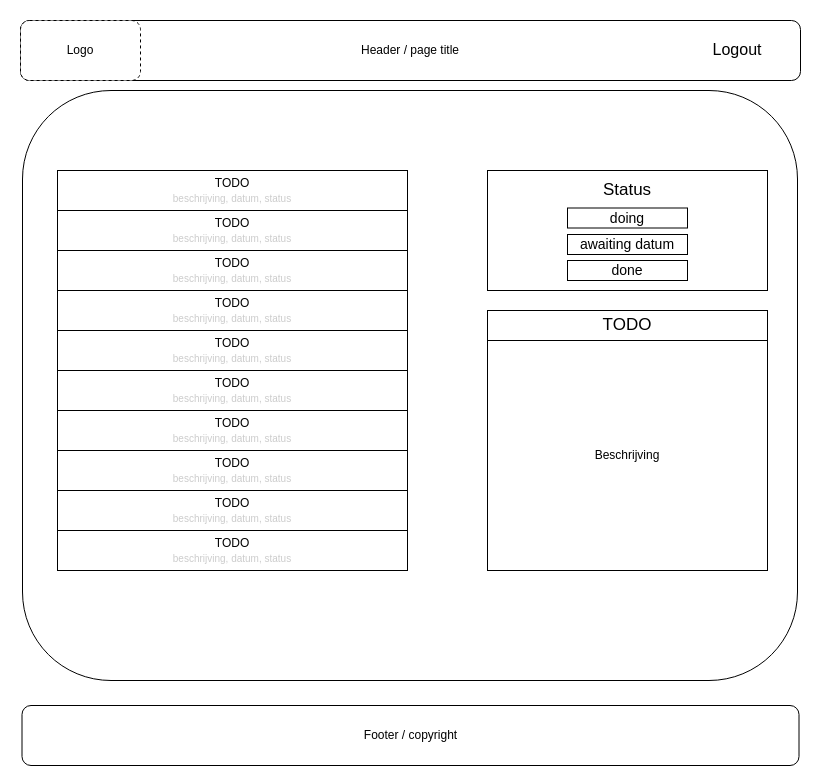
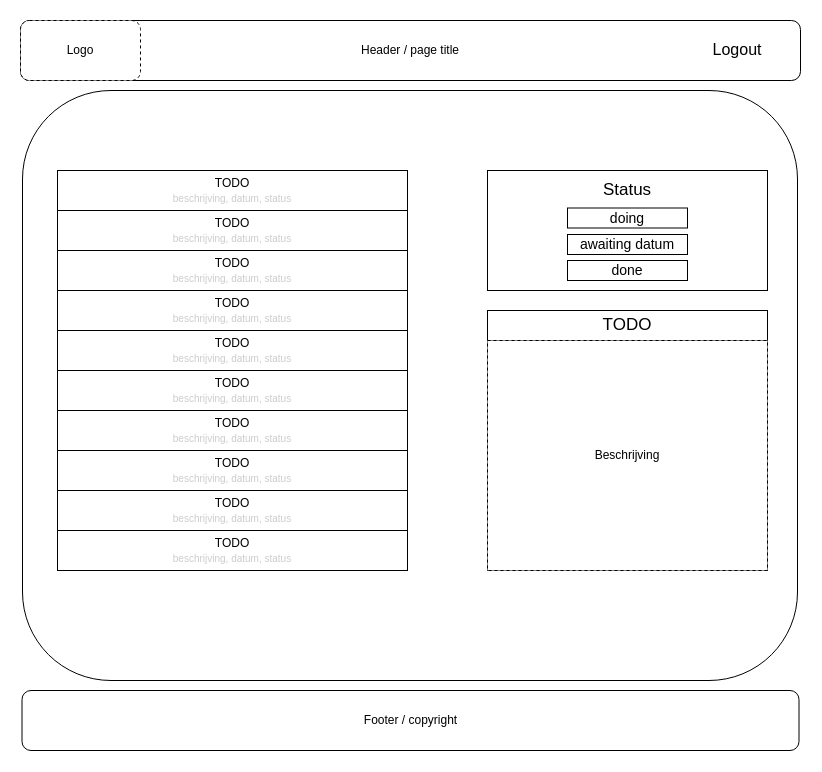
node "Beschrijving": style solid -> dashed
node "Footer / copyright": moved (411, 736) -> (411, 721)
